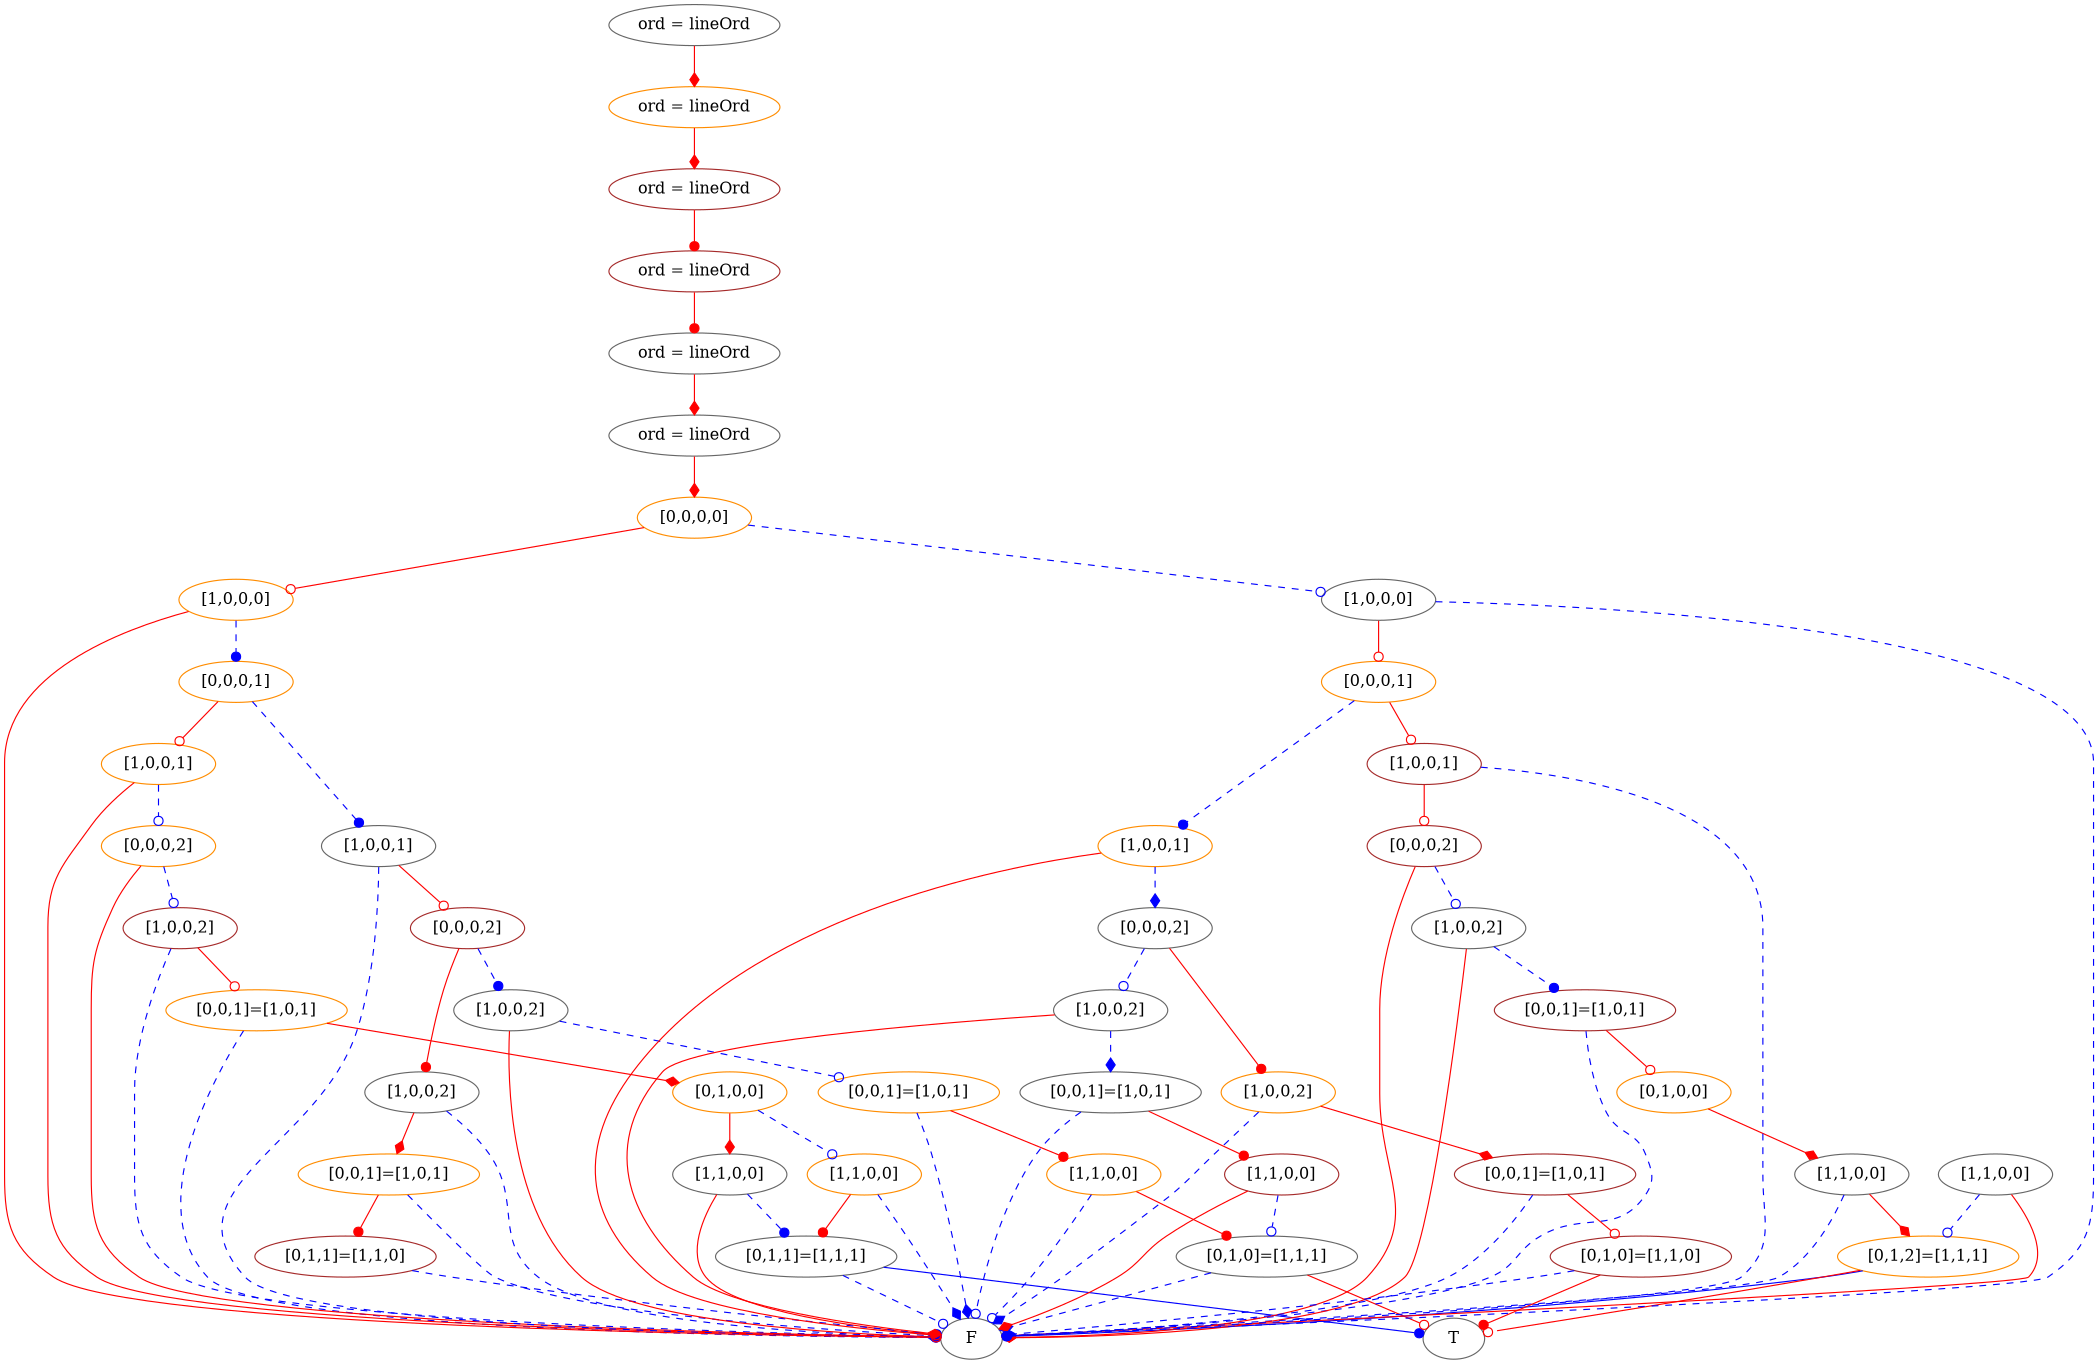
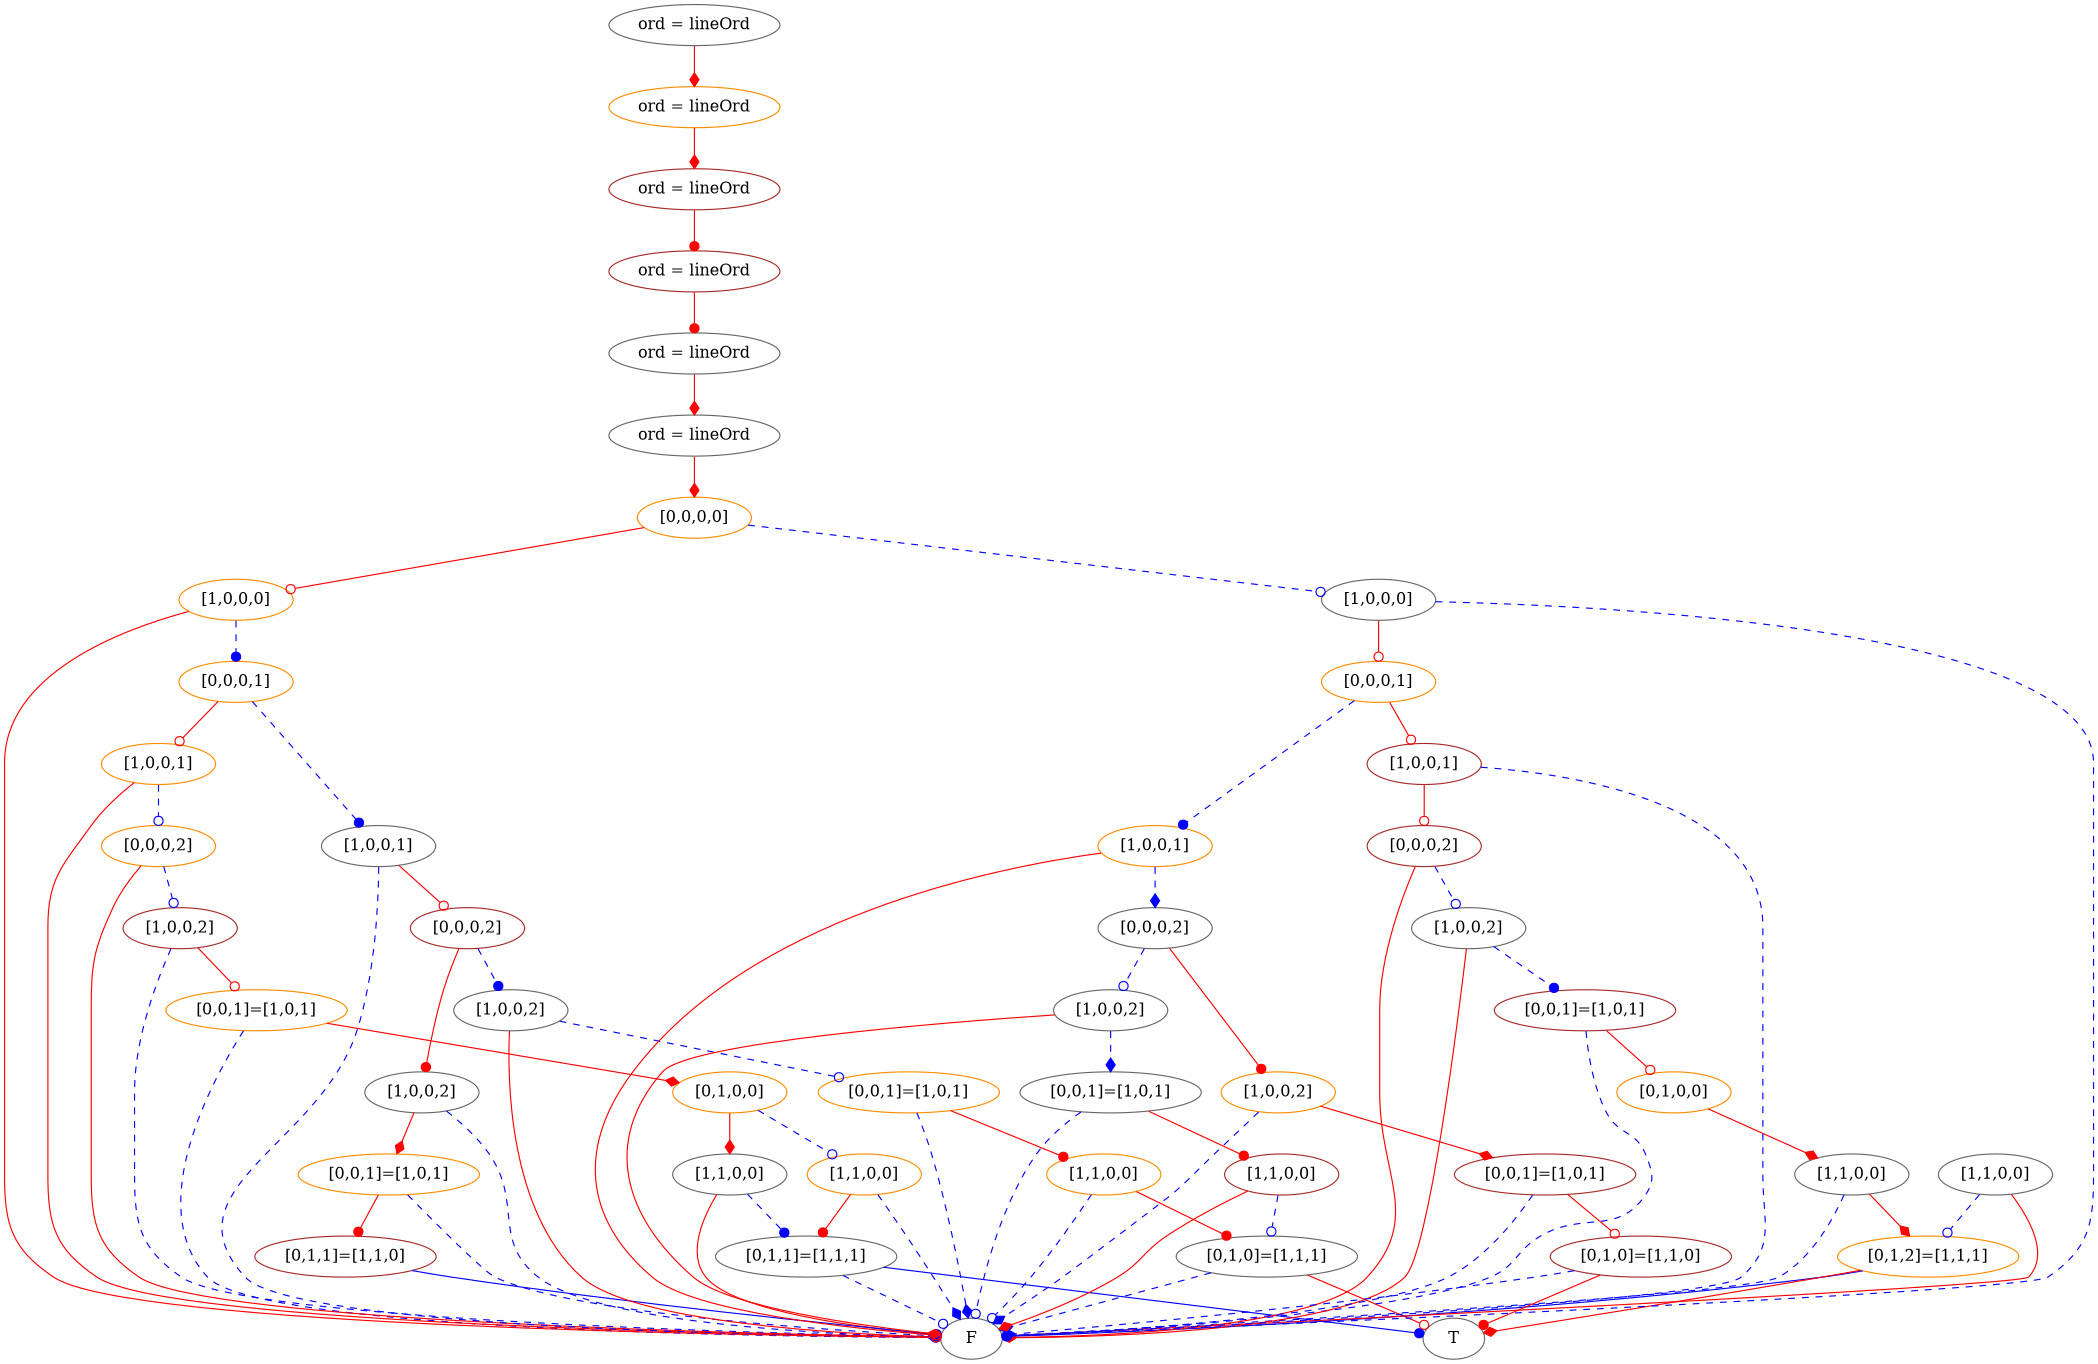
edge "[0,1,2]=[1,1,1]" -> "T": arrowhead odot -> diamond
edge "[0,1,1]=[1,1,0]" -> "F": style dashed -> solid
